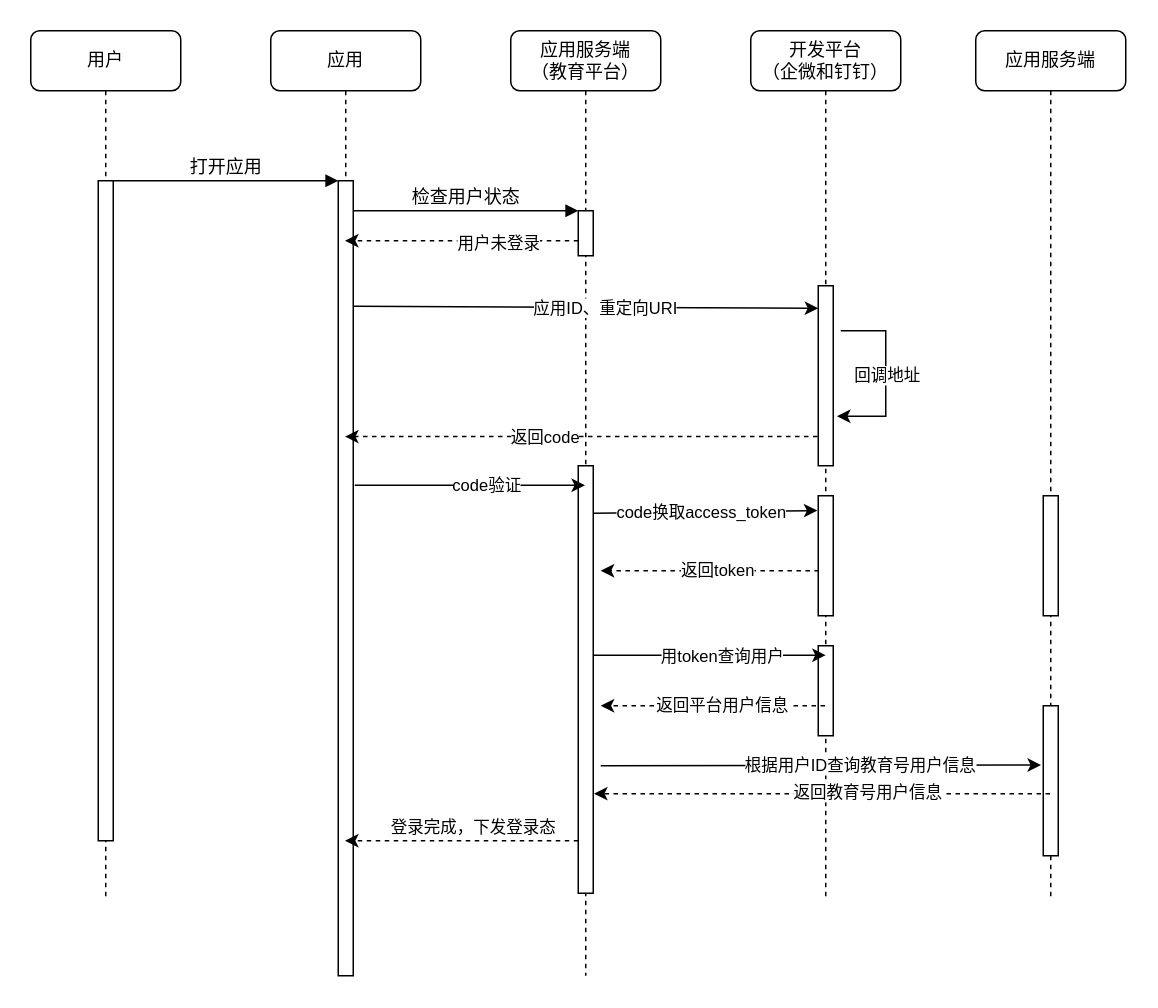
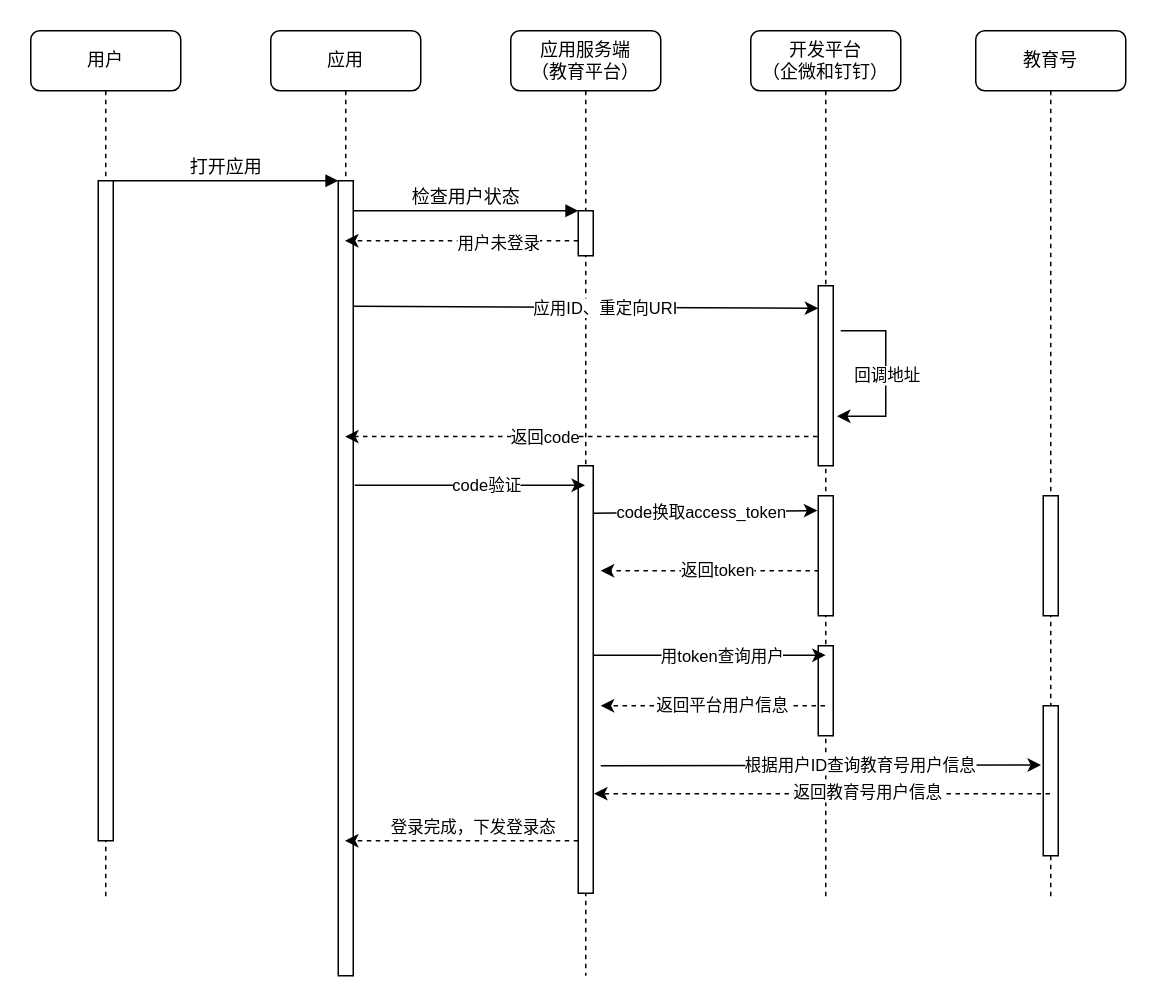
node "应用服务端": label "应用服务端" -> "教育号"
